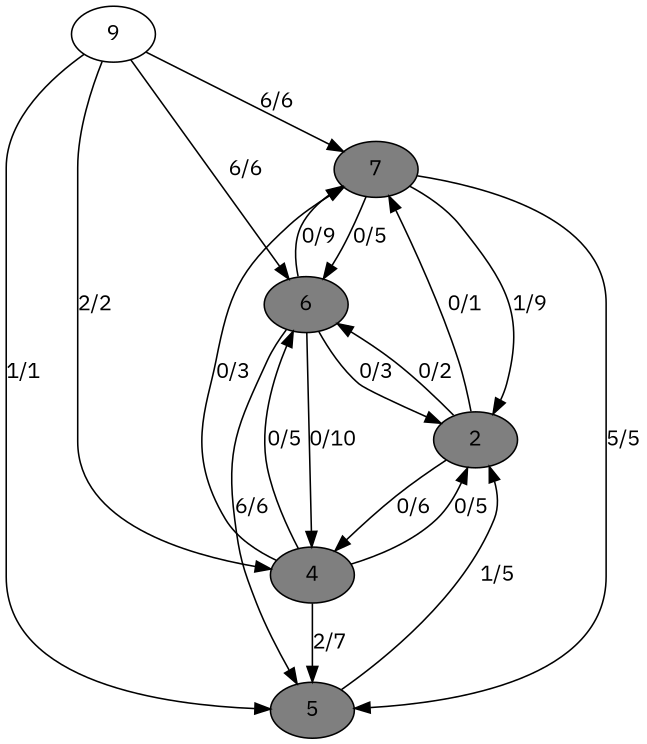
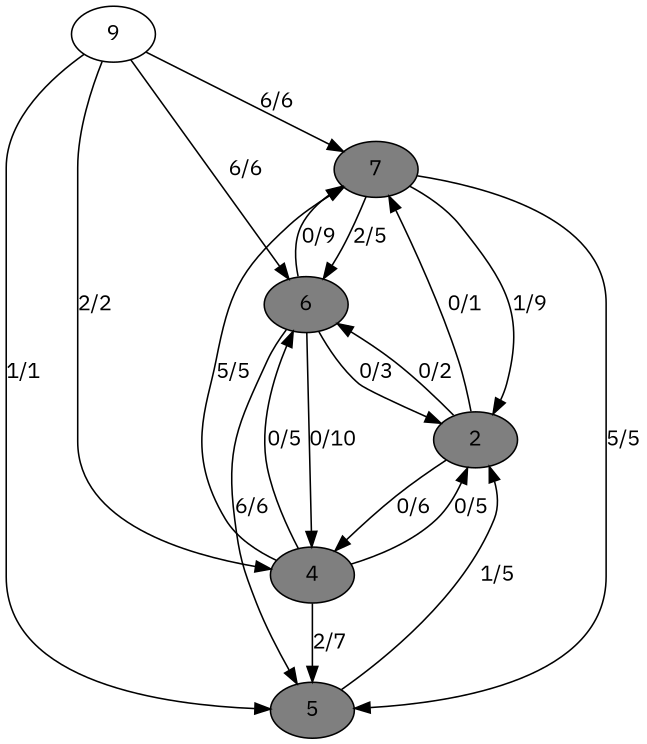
edge "7" -> "6": label "0/5" -> "2/5"
edge "4" -> "7": label "0/3" -> "5/5"
